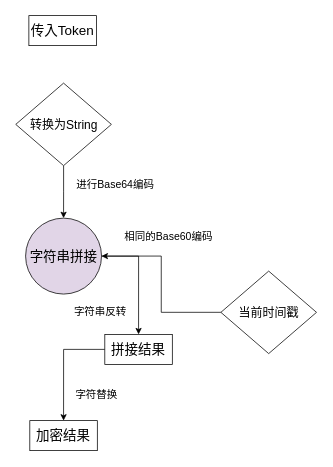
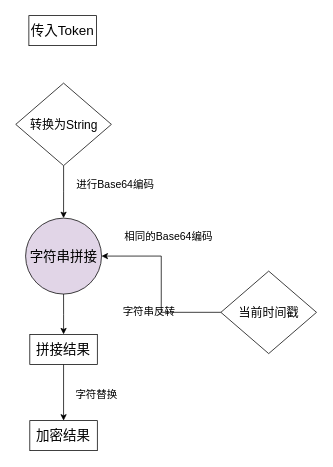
node "相同的Base60编码": label "相同的Base60编码" -> "相同的Base64编码"
node "字符串反转": moved (100, 312) -> (149, 312)
node "拼接结果": moved (139, 349) -> (64, 349)
